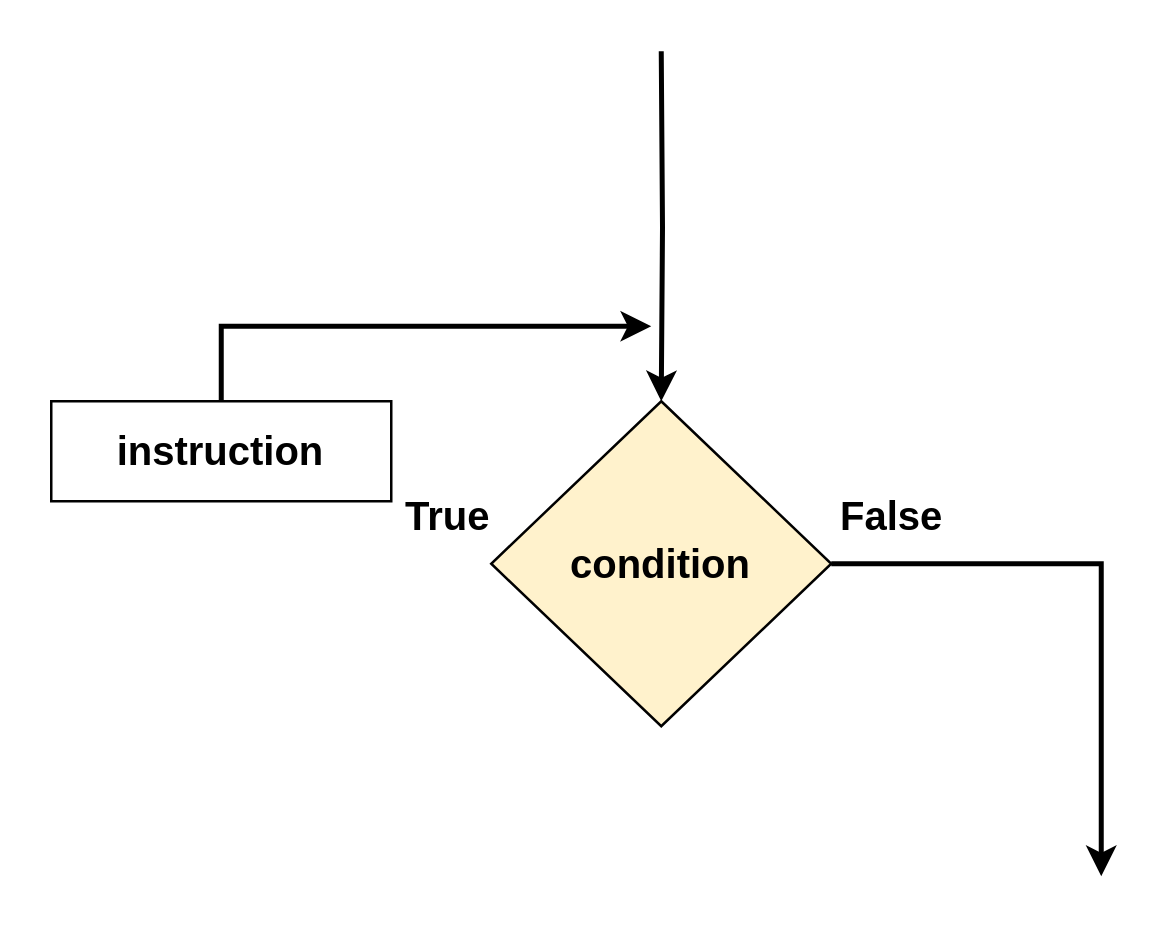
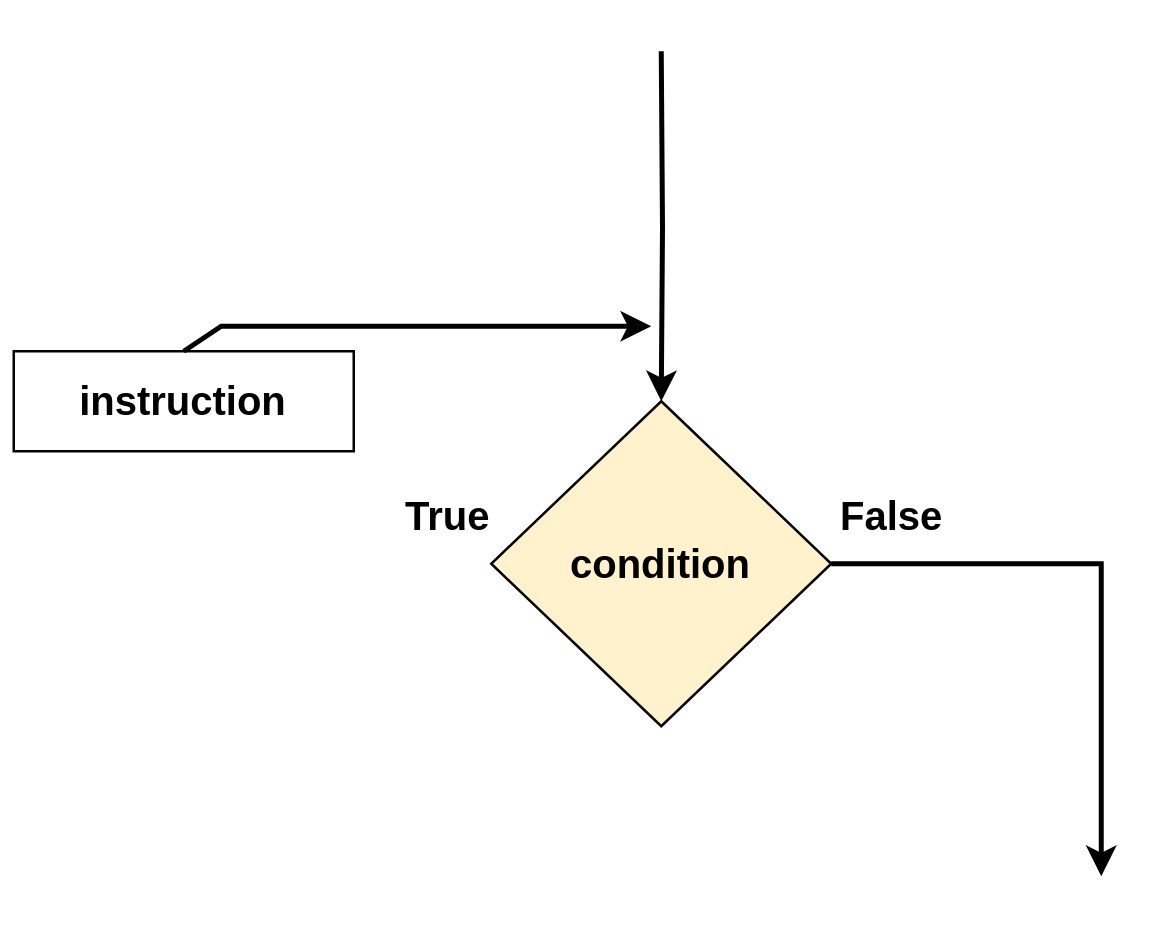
node "instruction": moved (221, 451) -> (184, 401)
